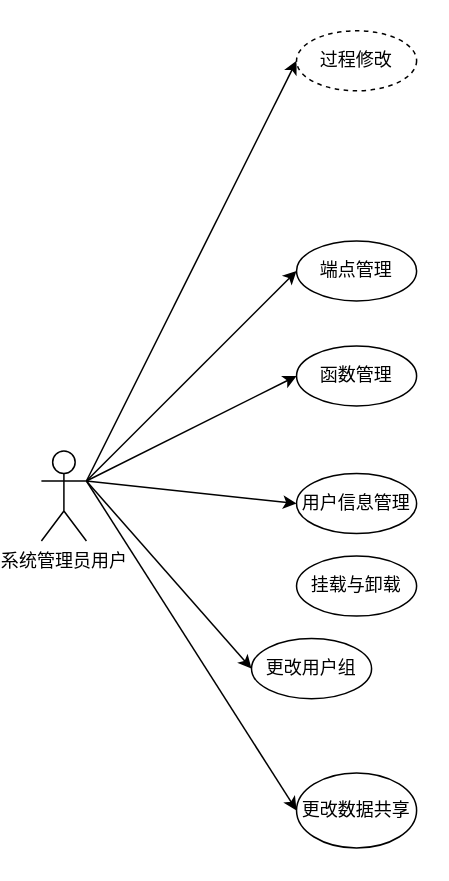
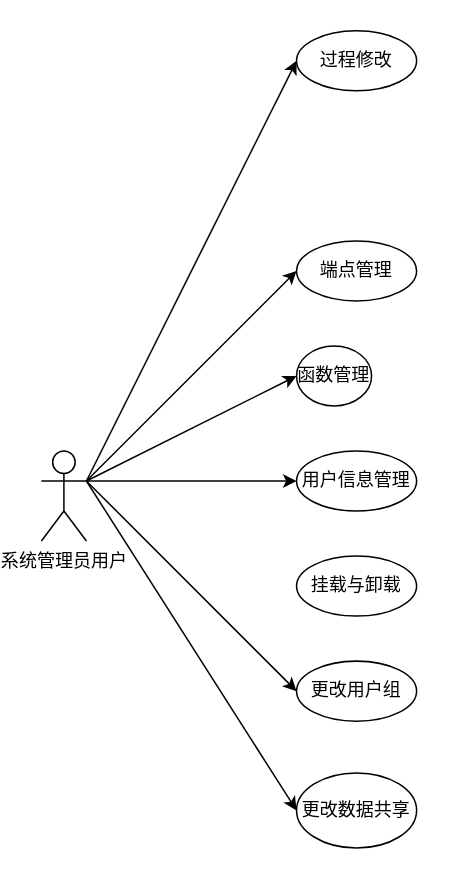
node "过程修改": style dashed -> solid
node "函数管理": size 120x60 -> 75x60
node "用户信息管理": moved (356, 503) -> (356, 481)
node "更改用户组": moved (311, 668) -> (356, 691)
